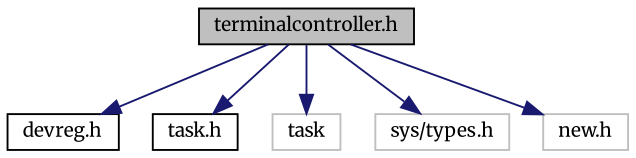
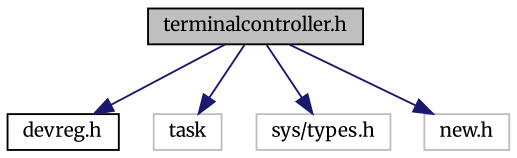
node "task.h": removed
